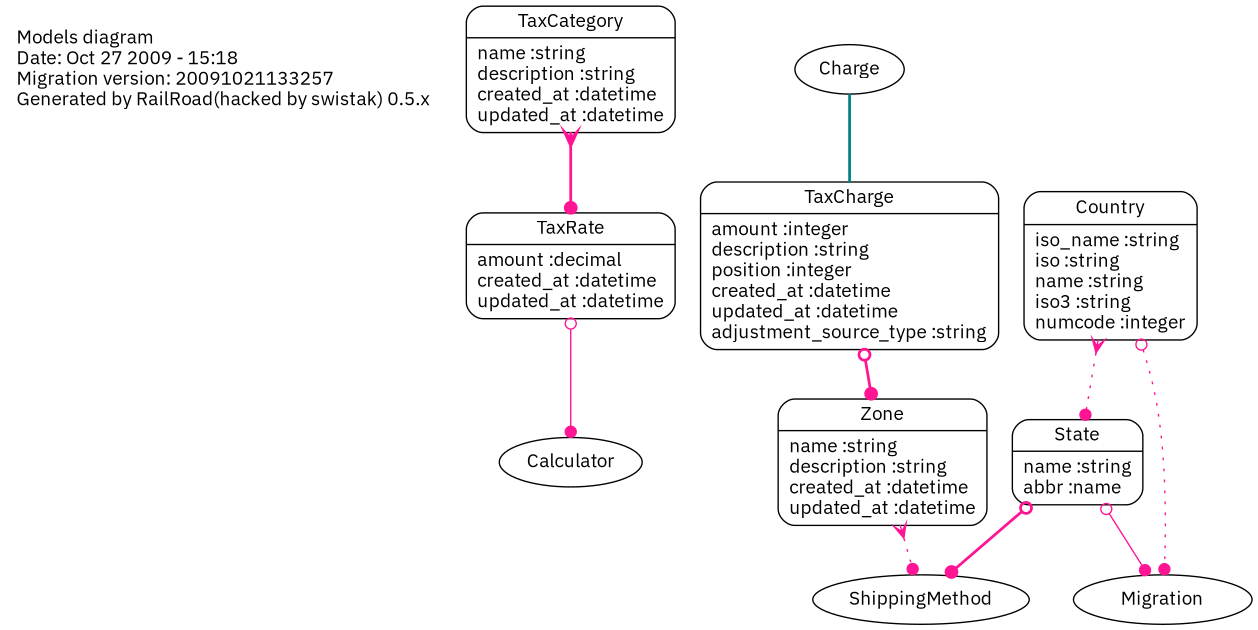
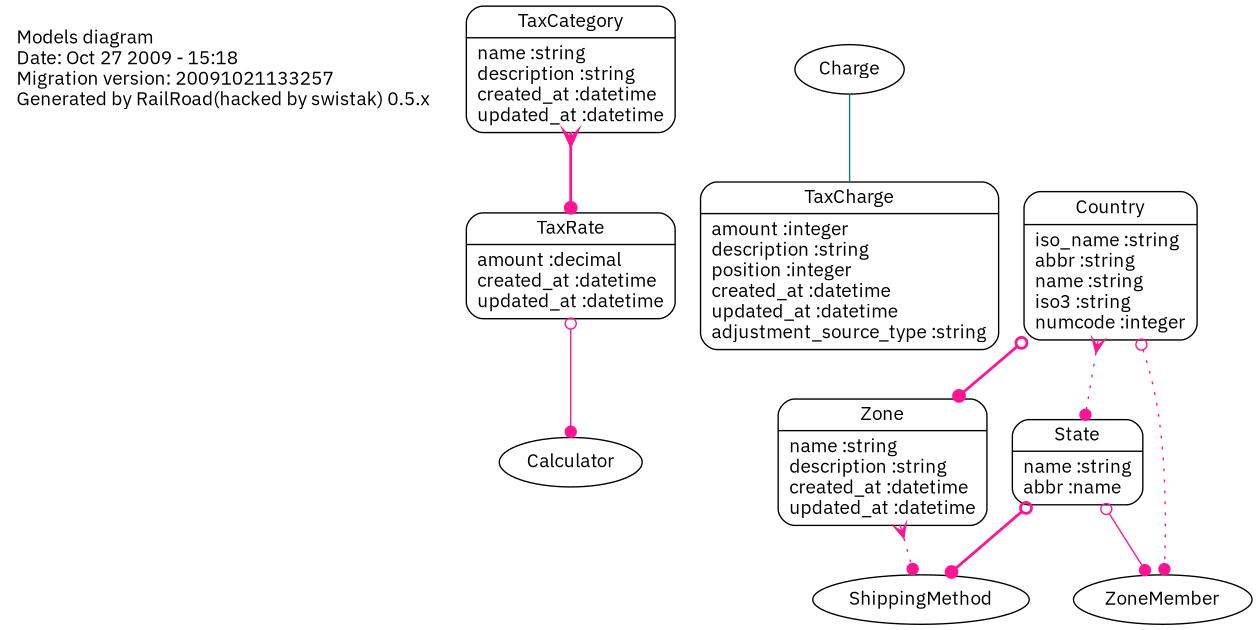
edge "Charge" -- "TaxCharge": style bold -> solid
node "Country": text "iso :string" -> "abbr :string"
edge "TaxCharge" -- "Zone": now "Country" -- "Zone"
node "Migration": label "Migration" -> "ZoneMember"
